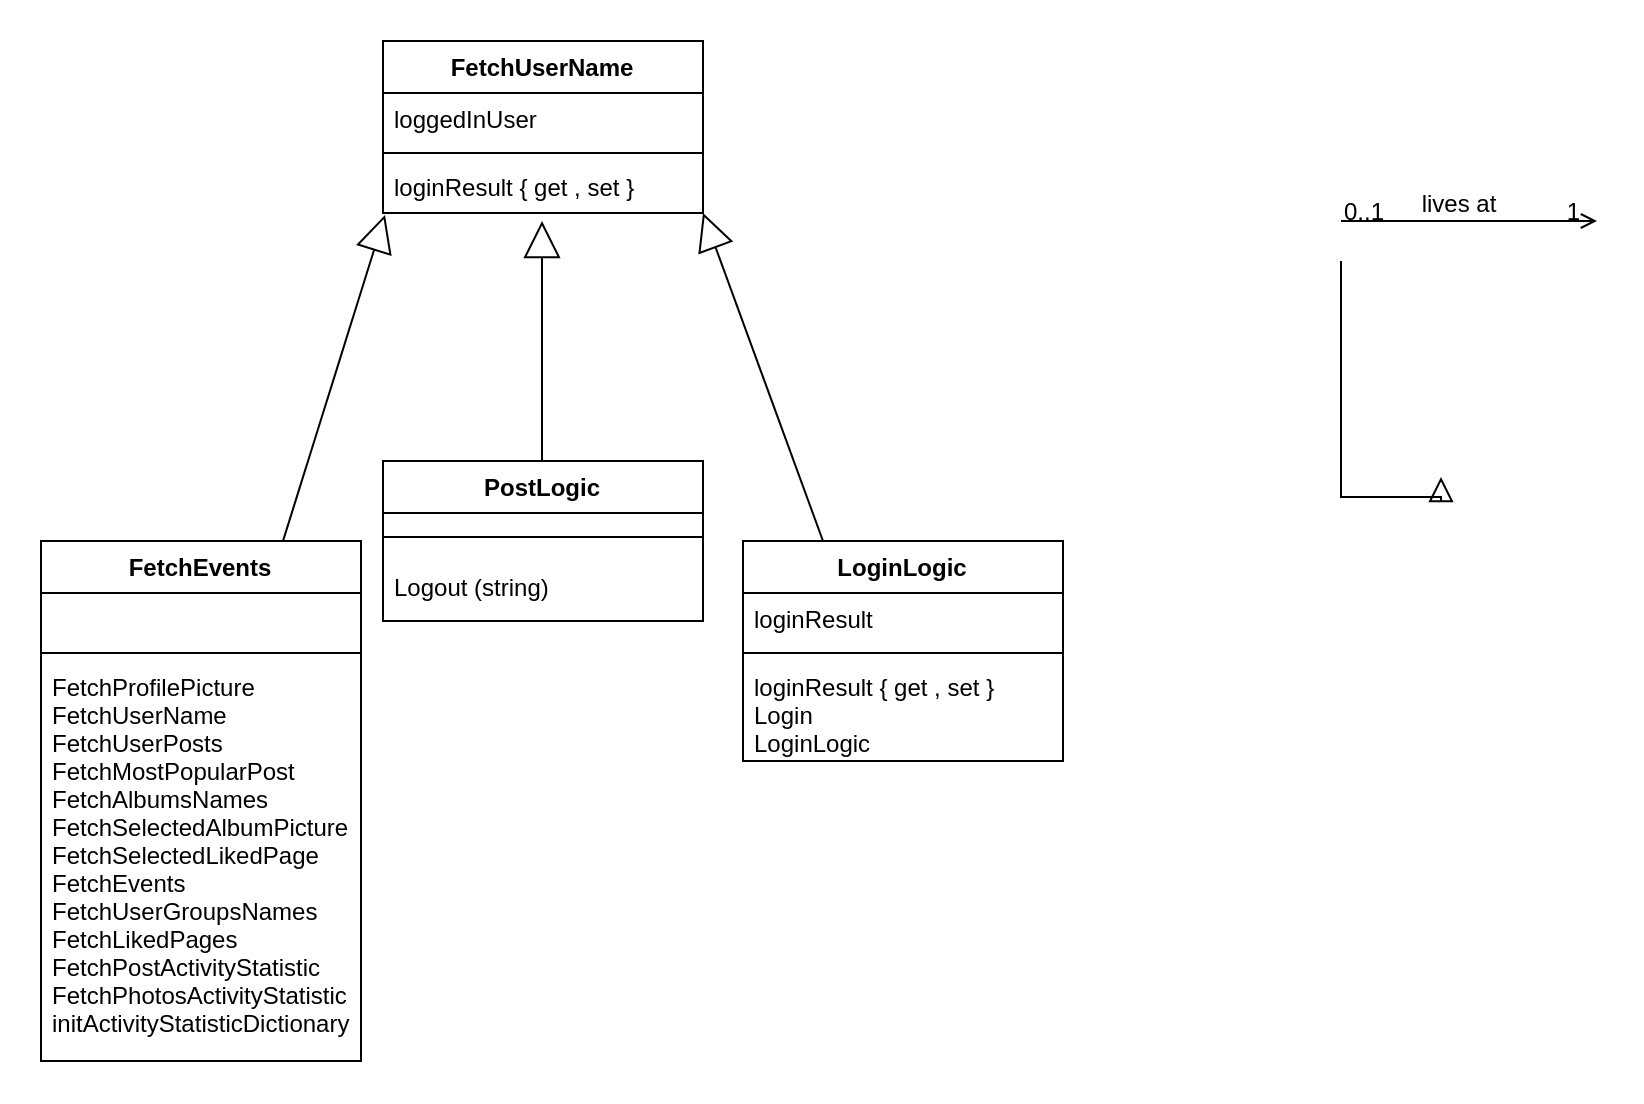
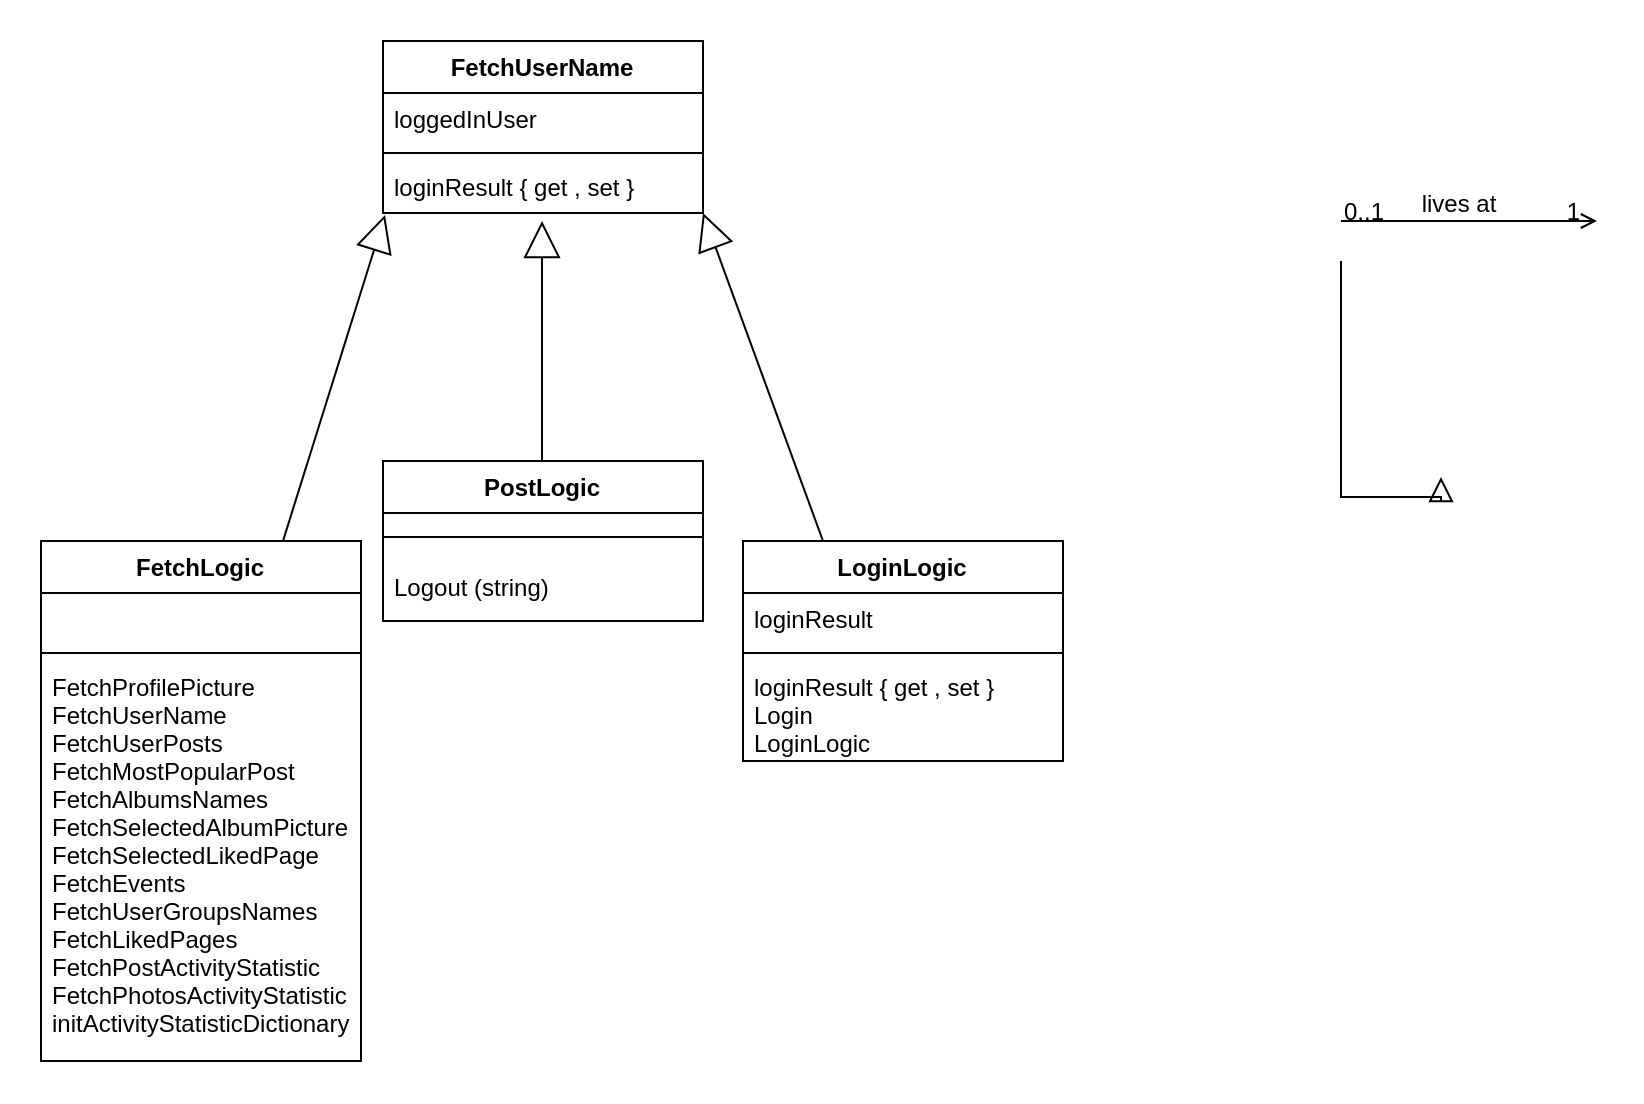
node "FetchEvents": label "FetchEvents" -> "FetchLogic"
